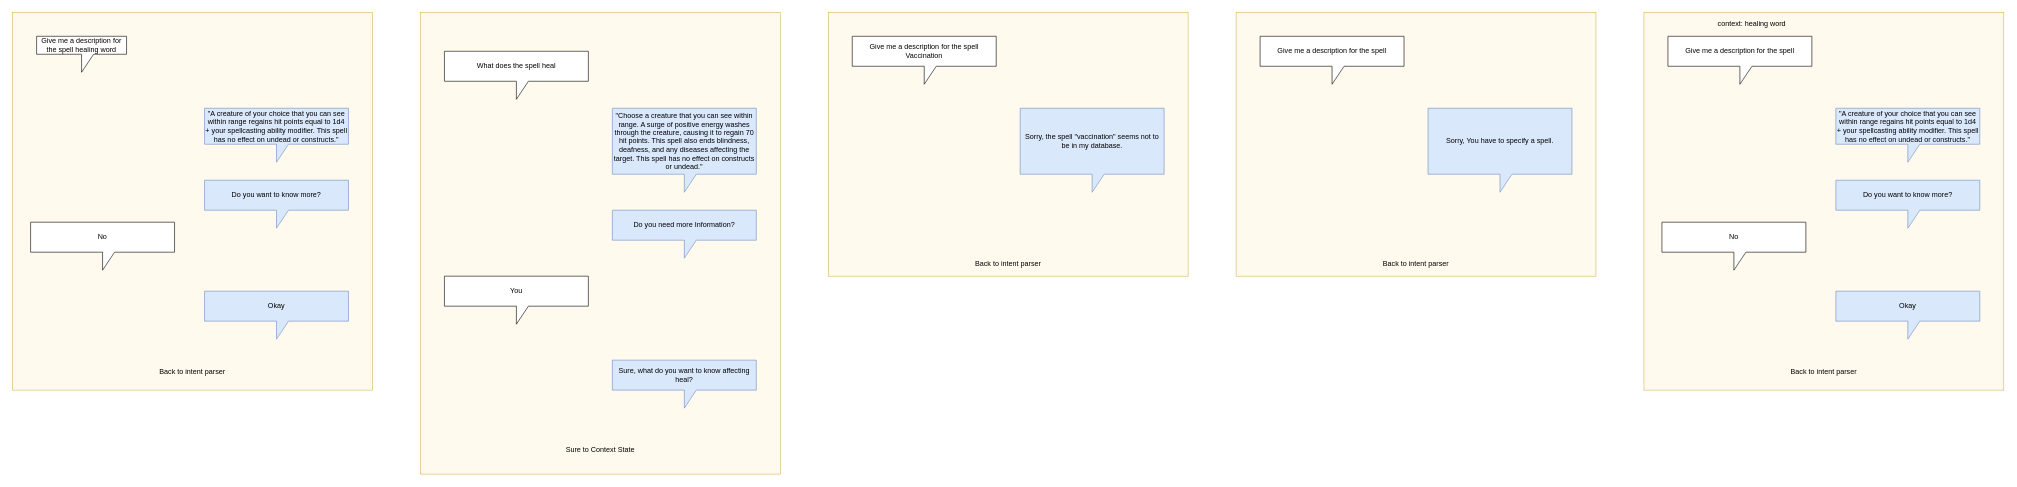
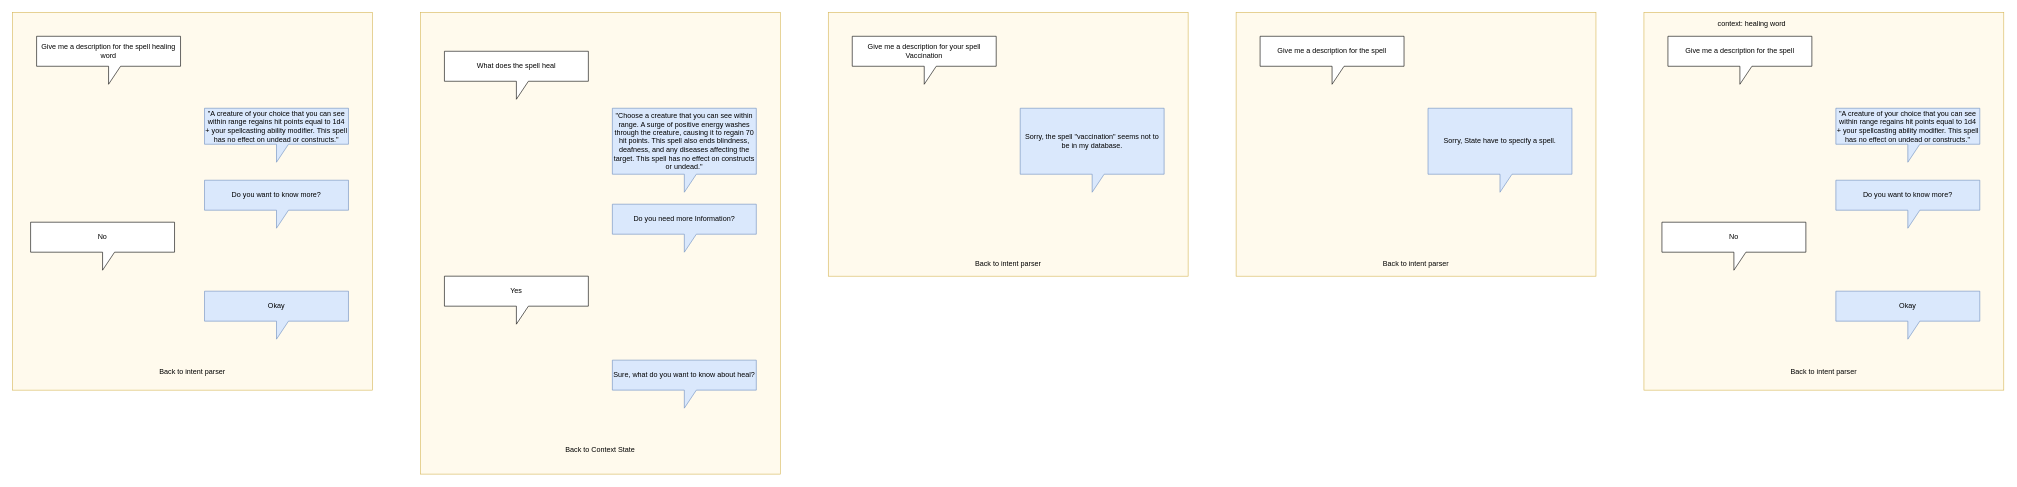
node "Give me a description for the spell Vaccination": label "Give me a description for the spell Vaccination" -> "Give me a description for your spell Vaccination"
node "Give me a description for the spell healing word": size 90x36 -> 144x48
node "Sorry, You have to specify a spell.": label "Sorry, You have to specify a spell." -> "Sorry, State have to specify a spell."
node "Do you need more Information?": moved (684, 234) -> (684, 228)
node "You": label "You" -> "Yes"
node "Sure, what do you want to know affecting heal?": label "Sure, what do you want to know affecting heal?" -> "Sure, what do you want to know about heal?"
node "Sure to Context State": label "Sure to Context State" -> "Back to Context State"
